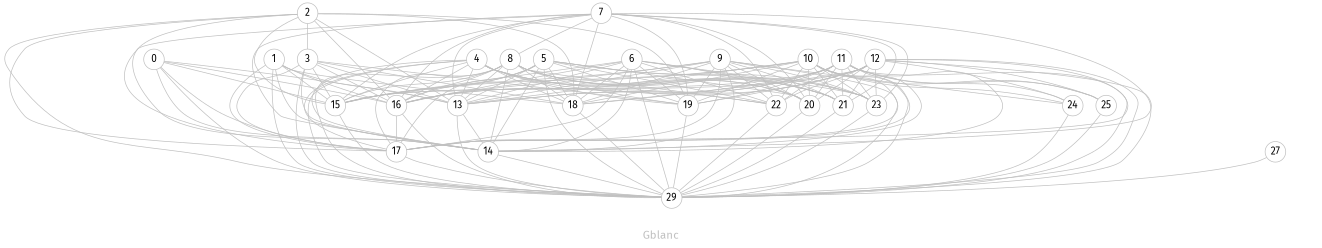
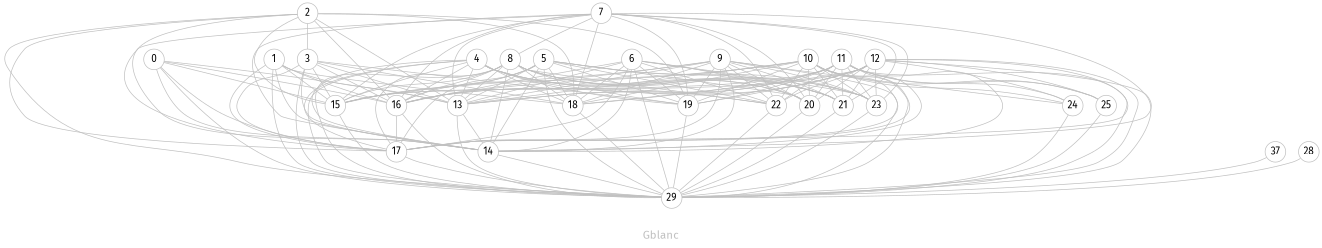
edge "6" -- "15": removed
node "27": label "27" -> "37"
node "28": added
